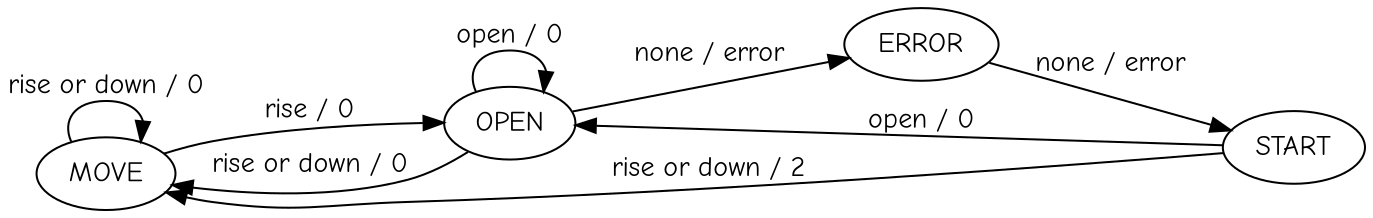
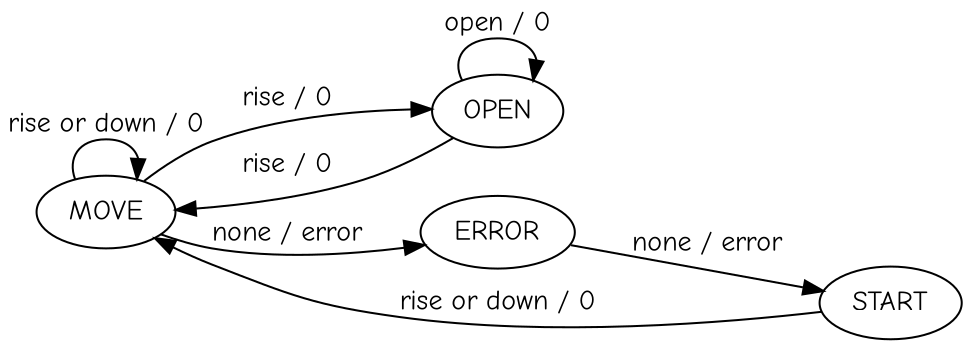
edge "OPEN" -> "ERROR": now "MOVE" -> "ERROR"
edge "START" -> "OPEN": removed, label "open / 0"
edge "OPEN" -> "MOVE": label "rise or down / 0" -> "rise / 0"
edge "START" -> "MOVE": label "rise or down / 2" -> "rise or down / 0"
